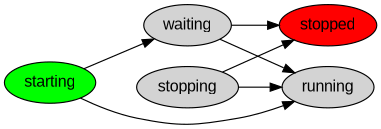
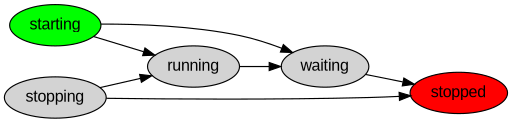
edge "waiting" -> "running": reversed
